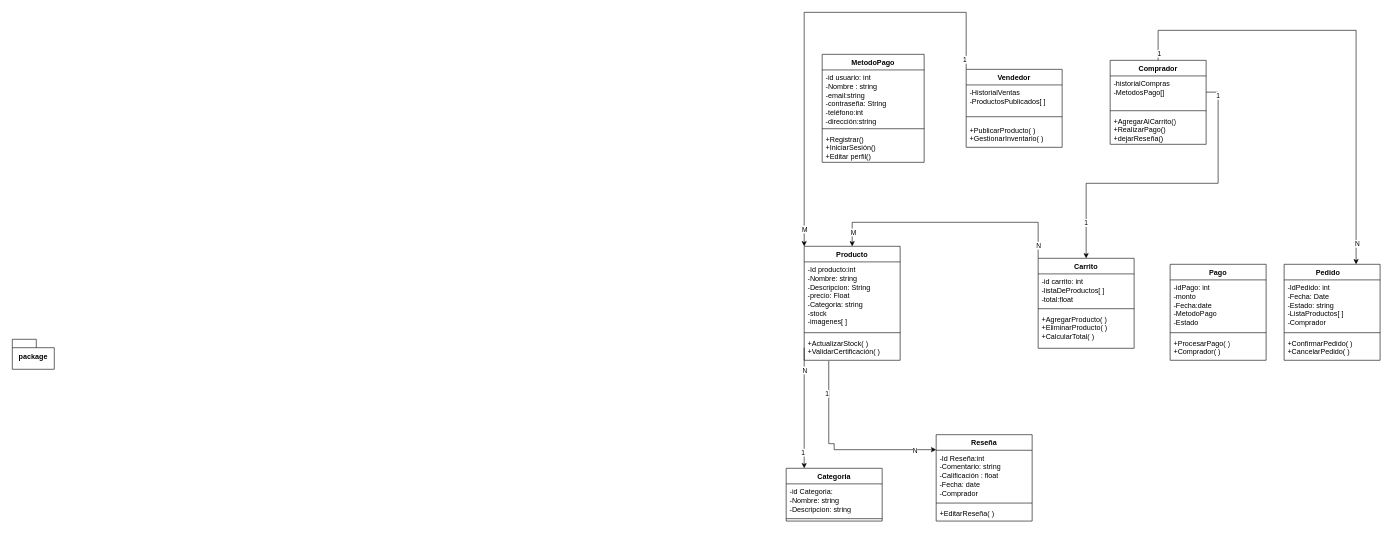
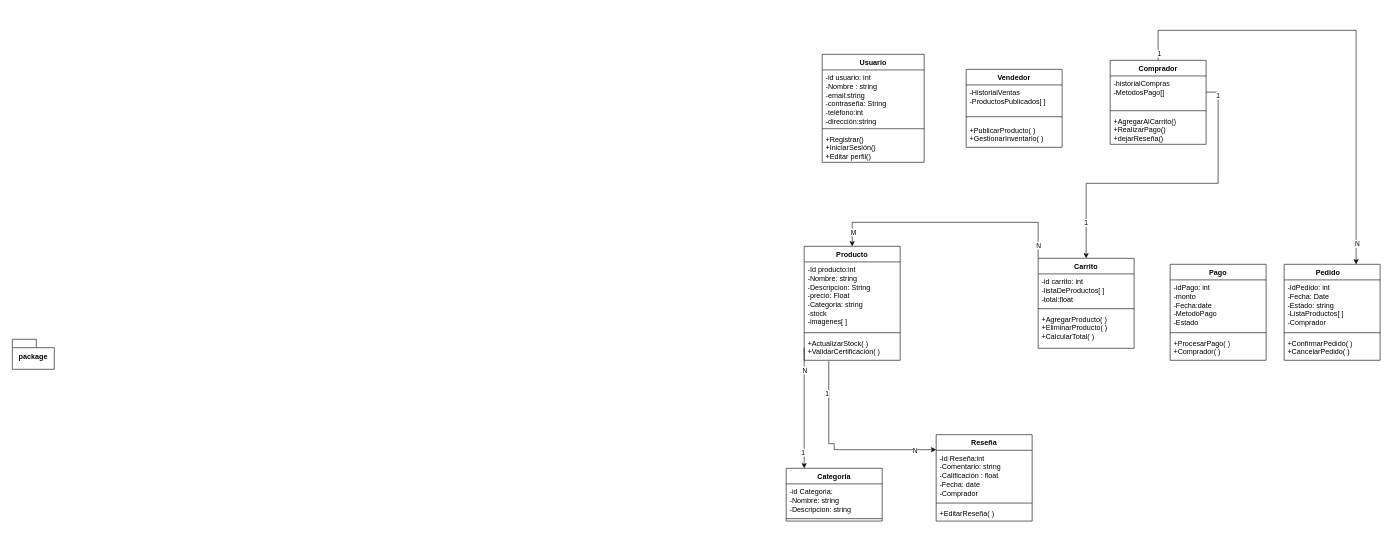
node "MetodoPago": label "MetodoPago" -> "Usuario"
edge "Vendedor" -> "Producto": removed, labels "1", "M"
